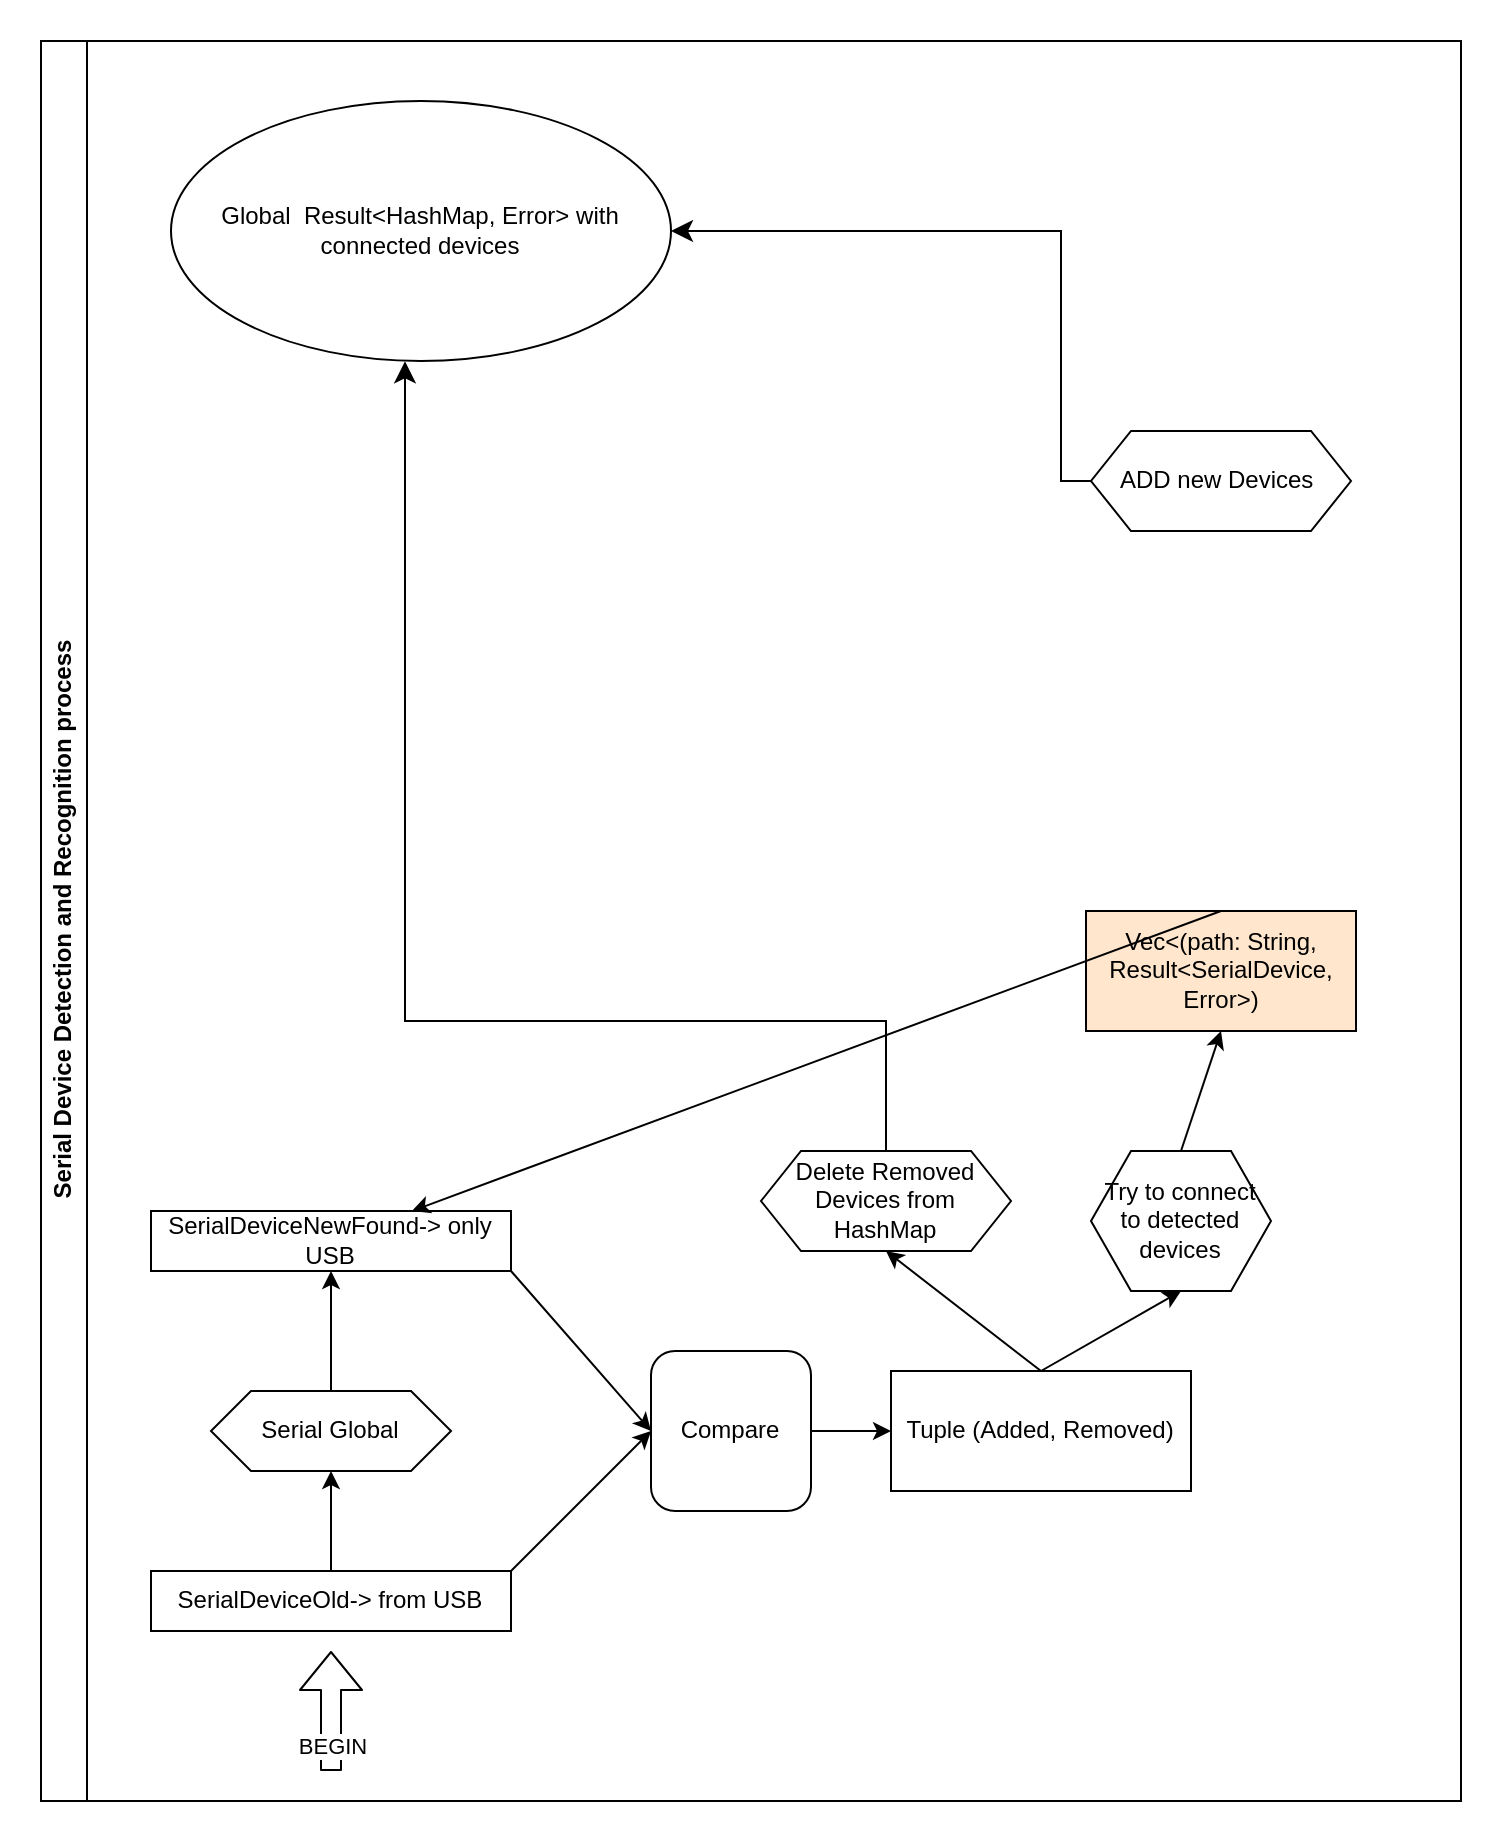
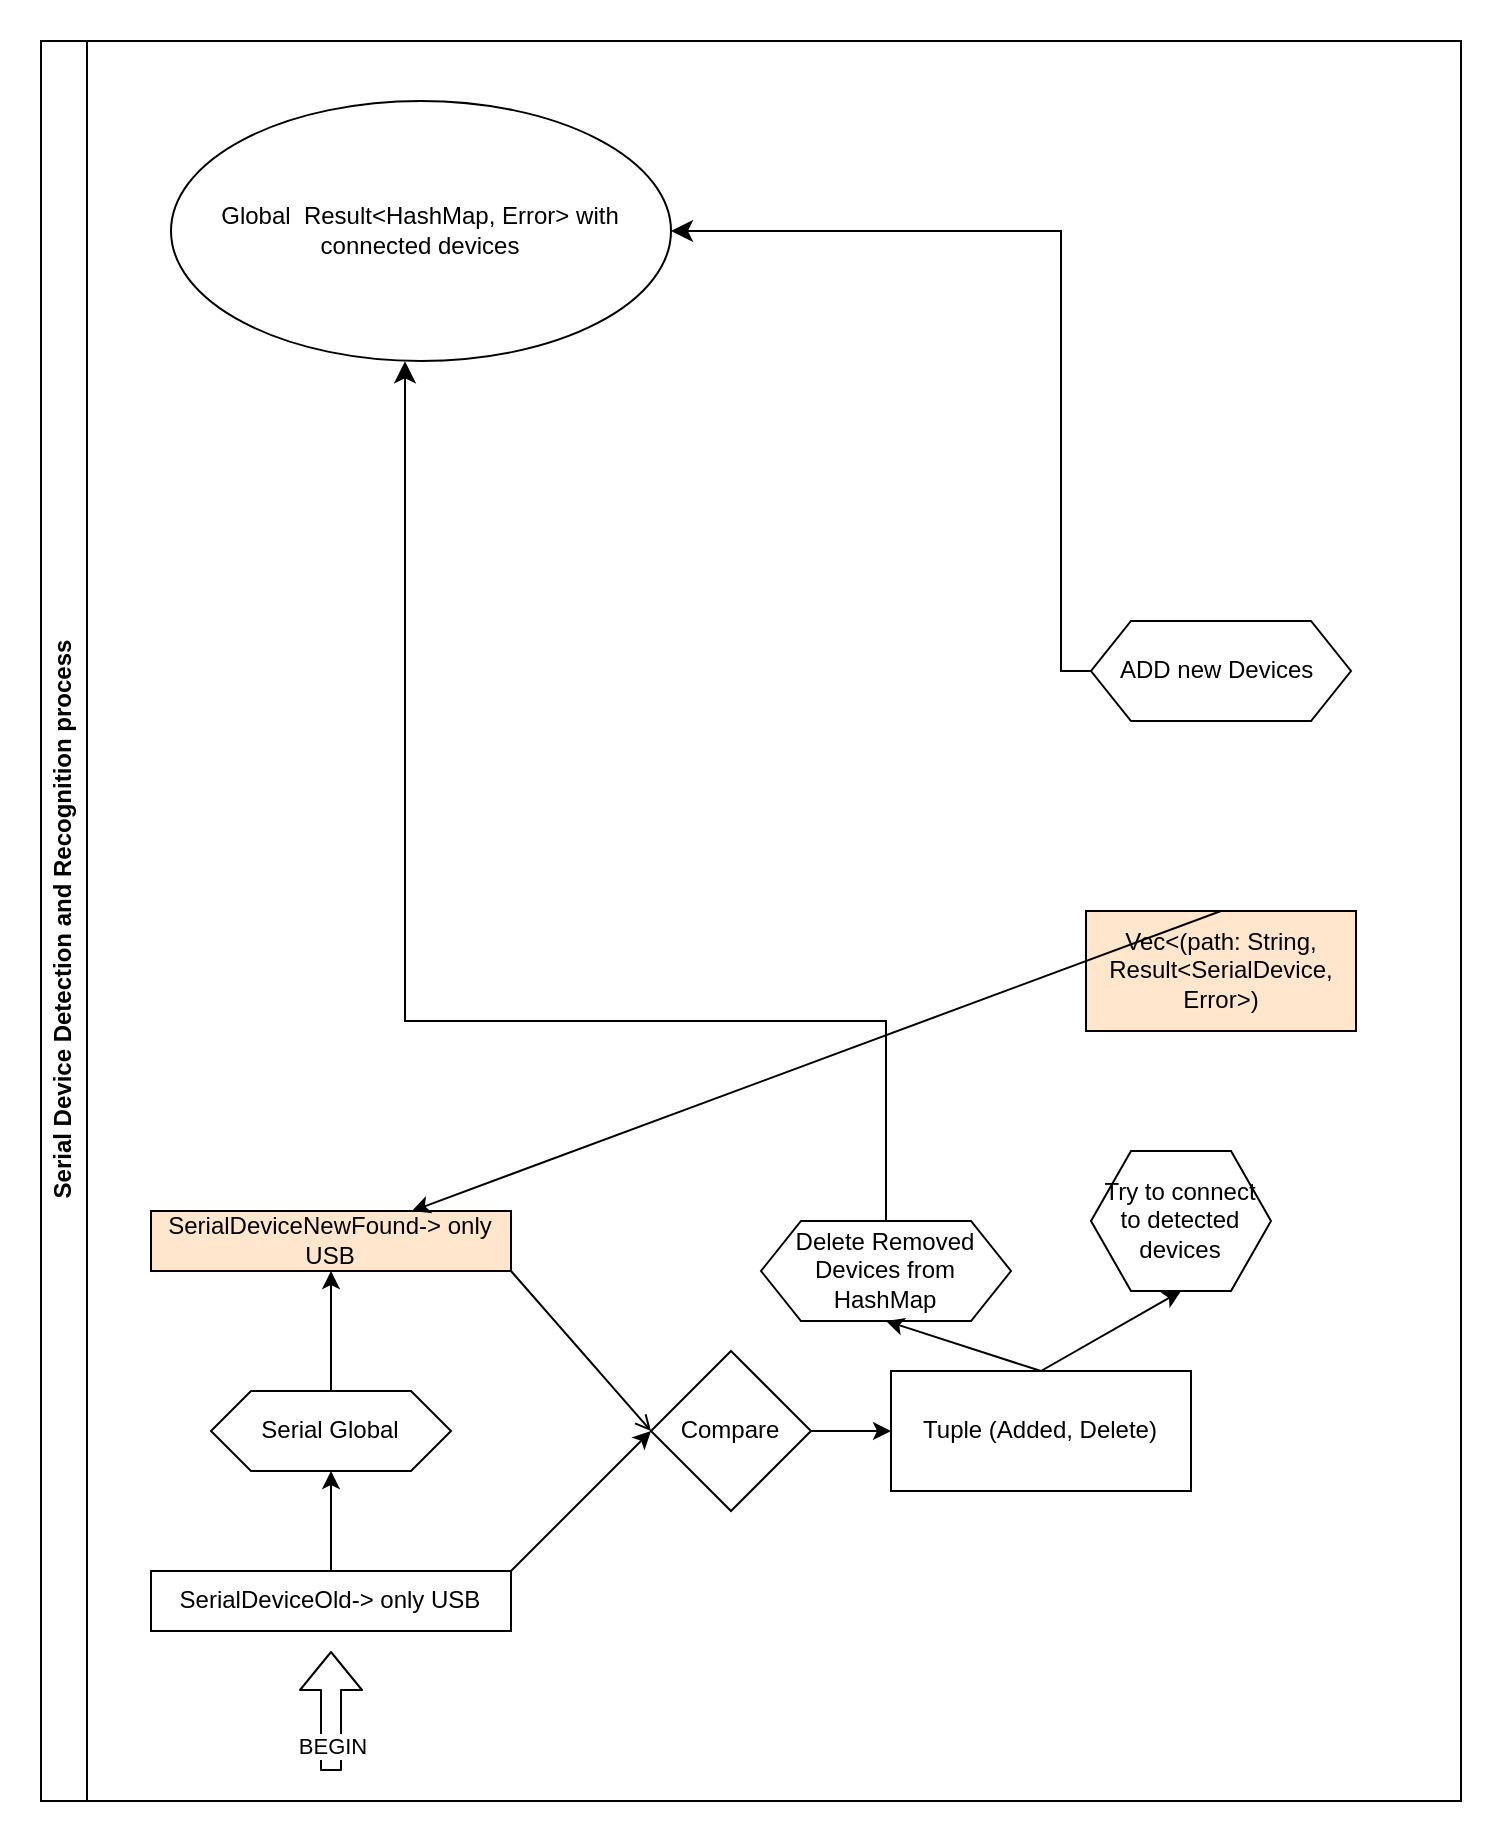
node "ADD new Devices": moved (1221, 481) -> (1221, 671)
edge "Try to connect to detected devices" -> "Vec<(path: String, Result<SerialDevice, Error>)": removed
node "Delete Removed Devices from HashMap": moved (886, 1201) -> (886, 1271)
node "SerialDeviceNewFound-> only USB": fillcolor #ffffff -> #ffe6cc
edge "SerialDeviceNewFound-> only USB" -> "Compare": arrowhead classic -> open
node "Compare": shape rounded rectangle -> diamond
node "Tuple (Added, Removed)": label "Tuple (Added, Removed)" -> "Tuple (Added, Delete)"
node "SerialDeviceOld-> from USB": label "SerialDeviceOld-> from USB" -> "SerialDeviceOld-> only USB"
